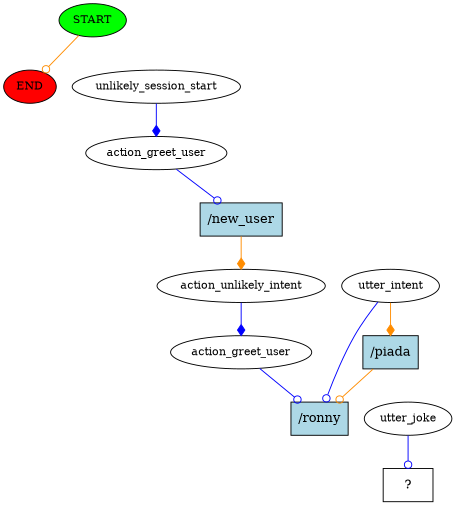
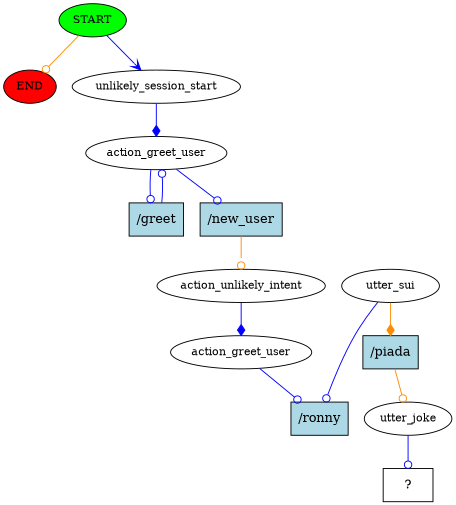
edge "START" -> "unlikely_session_start": added
node "/greet": added
edge "/new_user" -> "action_unlikely_intent": arrowhead diamond -> odot
node "utter_intent": label "utter_intent" -> "utter_sui"
edge "/piada" -> "/ronny": now "/piada" -> "utter_joke"
